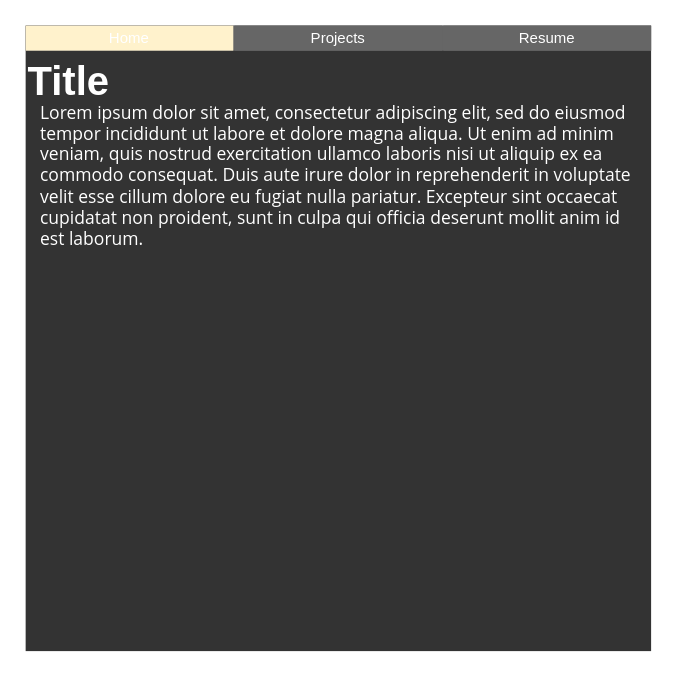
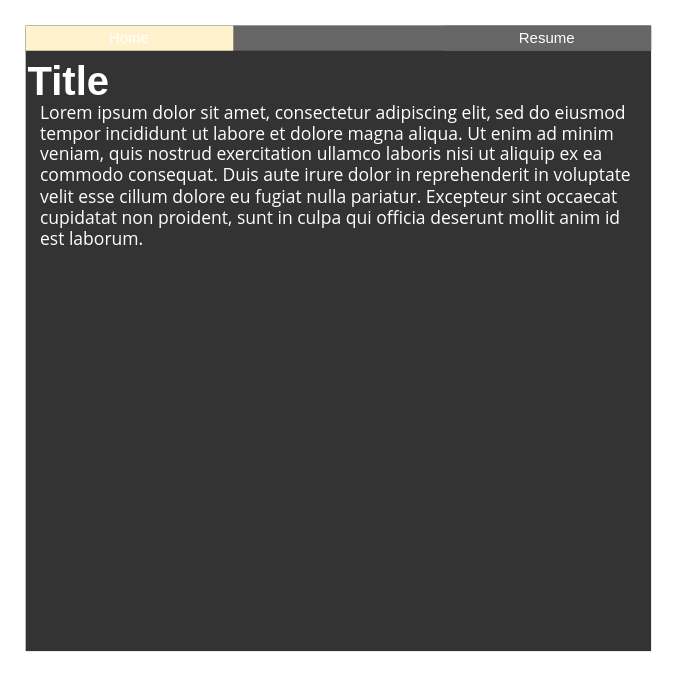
node "Projects": removed
